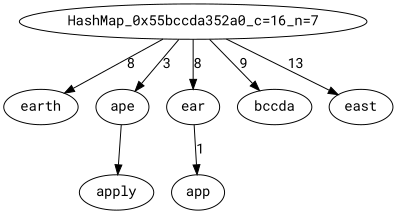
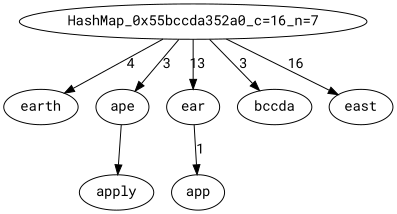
edge "HashMap_0x55bccda352a0_c=16_n=7" -> "earth": label "8" -> "4"
edge "HashMap_0x55bccda352a0_c=16_n=7" -> "ear": label "8" -> "13"
edge "HashMap_0x55bccda352a0_c=16_n=7" -> "bccda": label "9" -> "3"
edge "HashMap_0x55bccda352a0_c=16_n=7" -> "east": label "13" -> "16"
